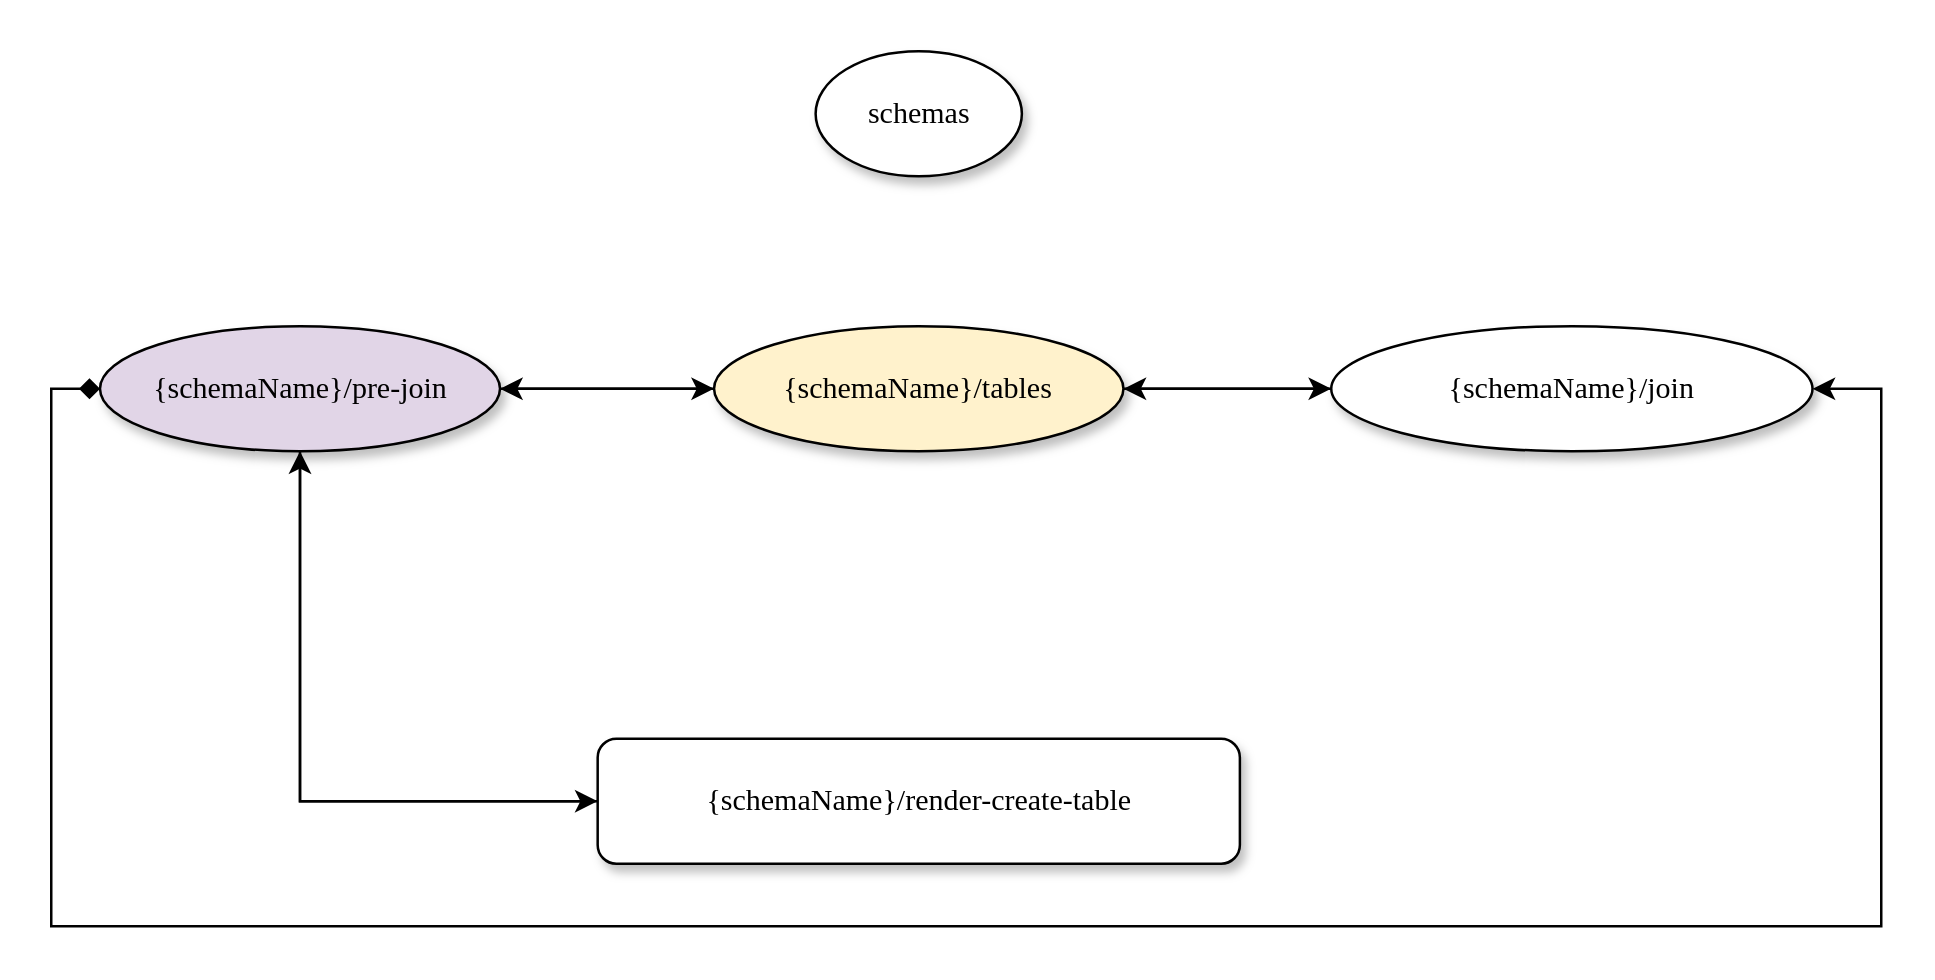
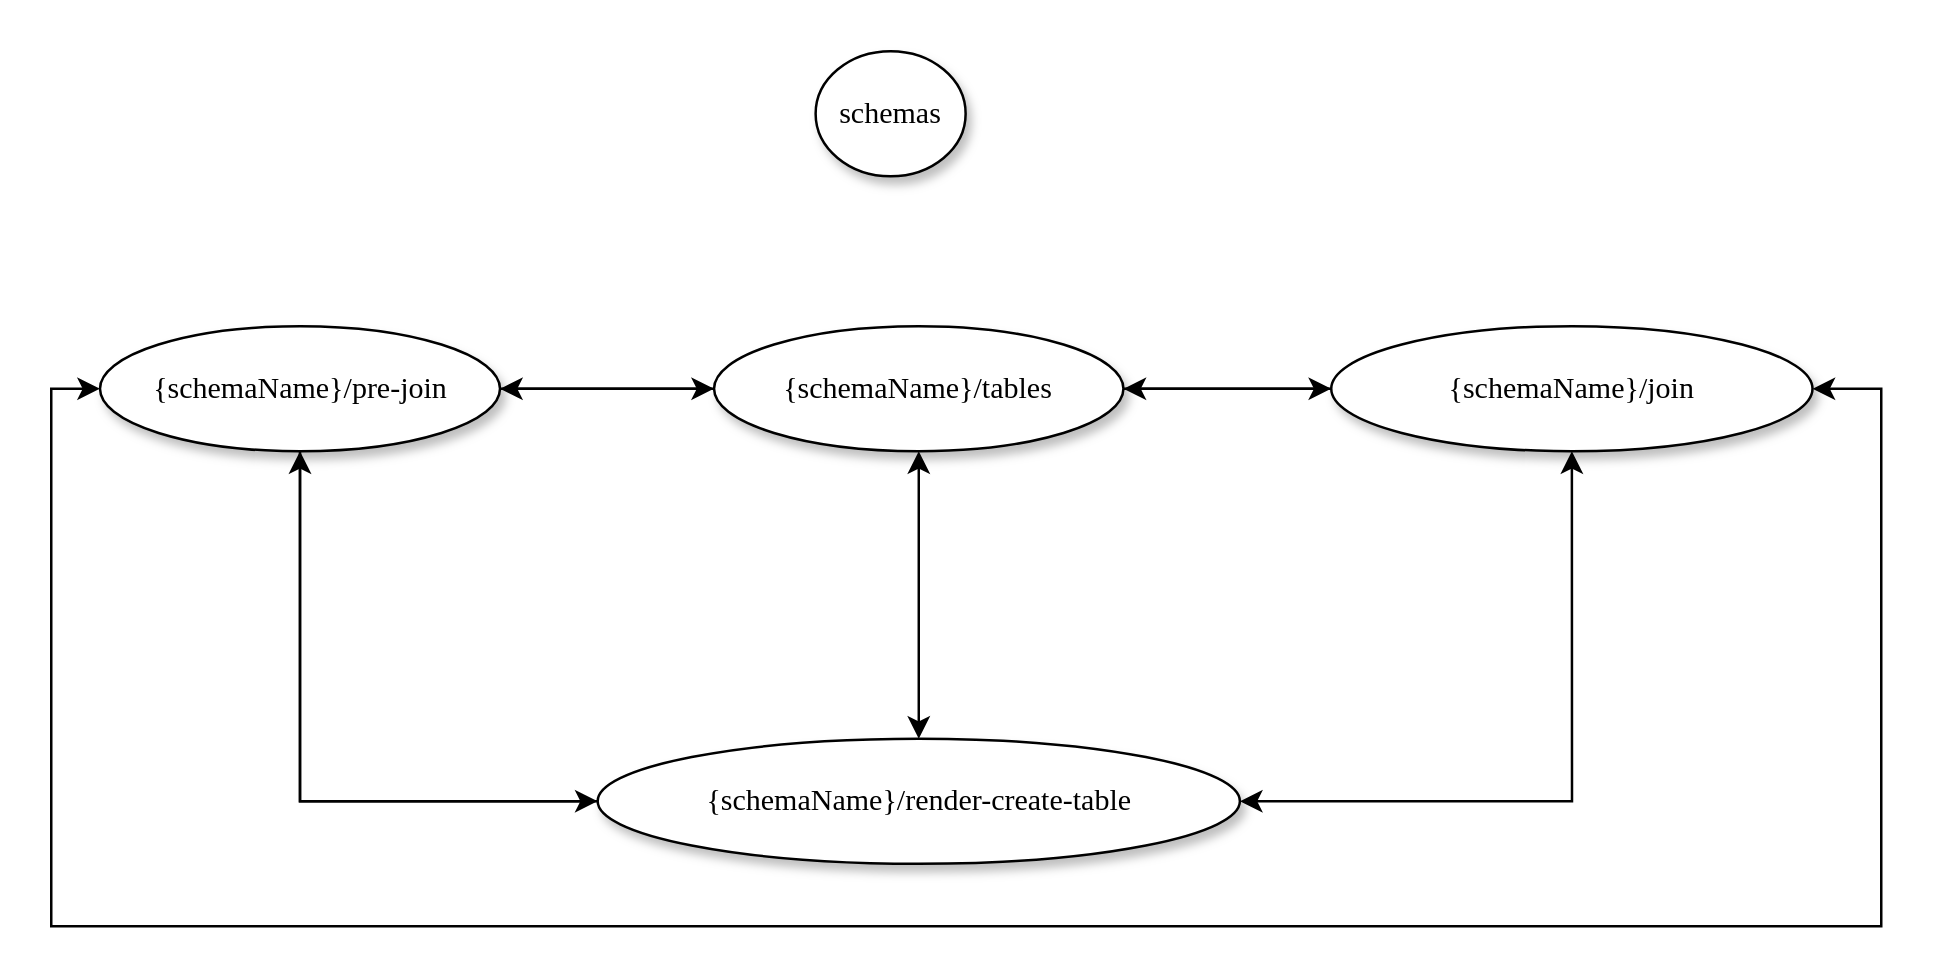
node "schemas": size 206x125 -> 150x125
edge "{schemaName}/pre-join" -- "{schemaName}/join": arrowhead diamond -> classic
node "{schemaName}/pre-join": fillcolor #e1d5e7 -> #ffffff
node "{schemaName}/tables": fillcolor #fff2cc -> #ffffff
edge "{schemaName}/tables" -- "{schemaName}/render-create-table": added
edge "{schemaName}/join" -- "{schemaName}/render-create-table": added
node "{schemaName}/render-create-table": shape rounded rectangle -> ellipse
